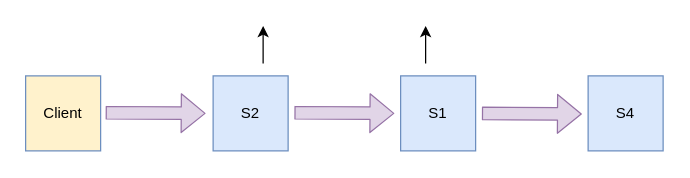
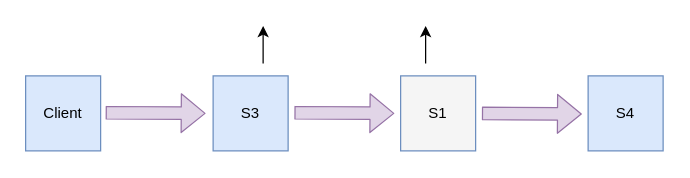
node "Client": fillcolor #fff2cc -> #dae8fc
node "S2": label "S2" -> "S3"
node "S1": fillcolor #dae8fc -> #f5f5f5
